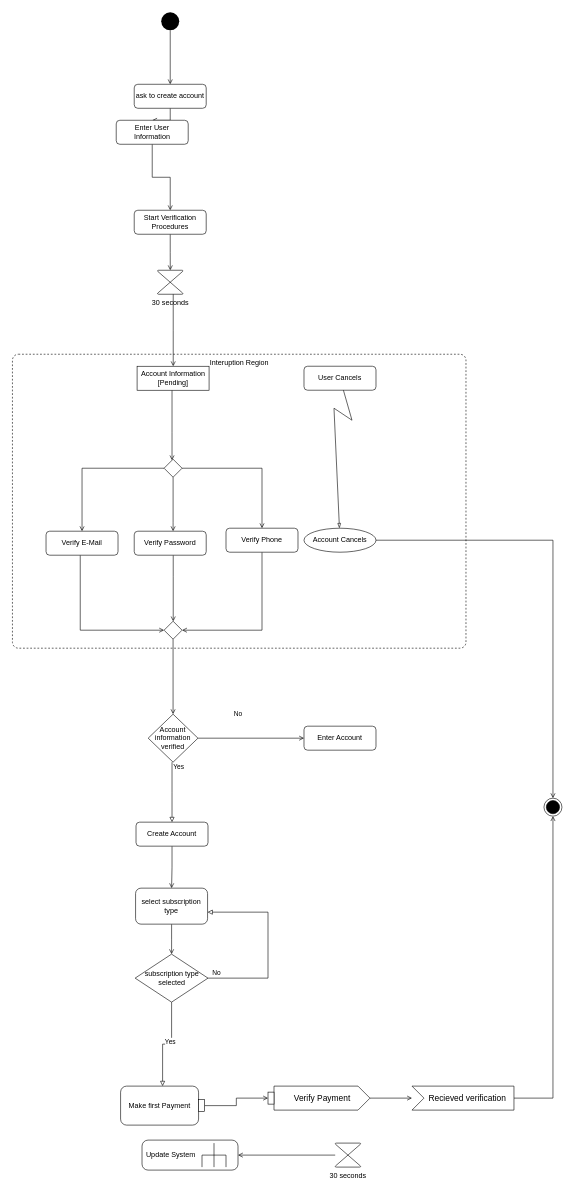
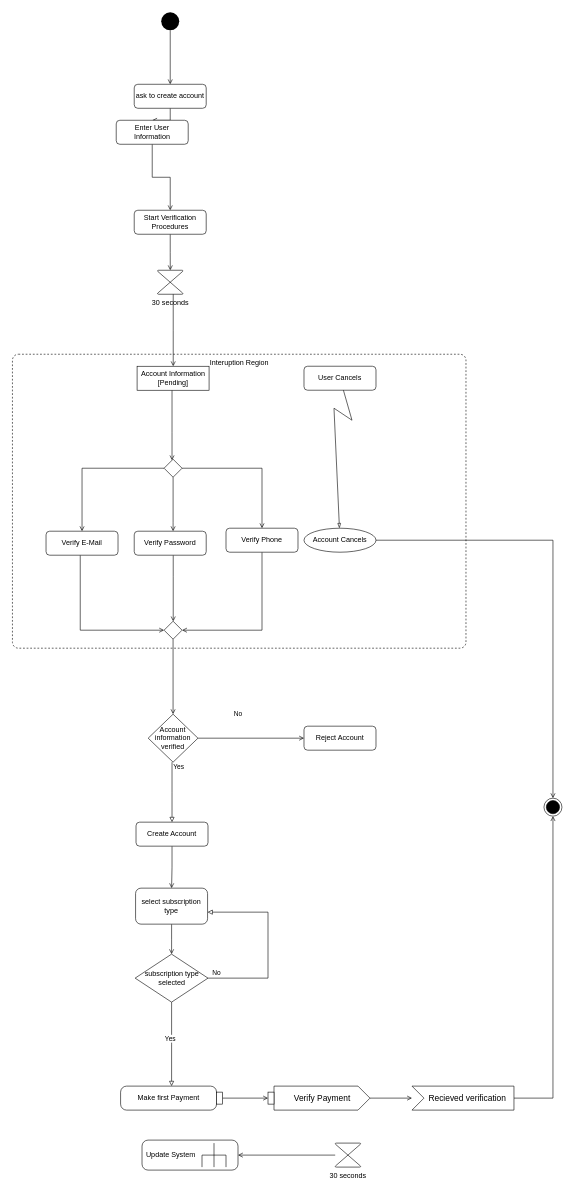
node "Enter Account": label "Enter Account" -> "Reject Account"
node "Make first Payment": size 84x39 -> 102x24
